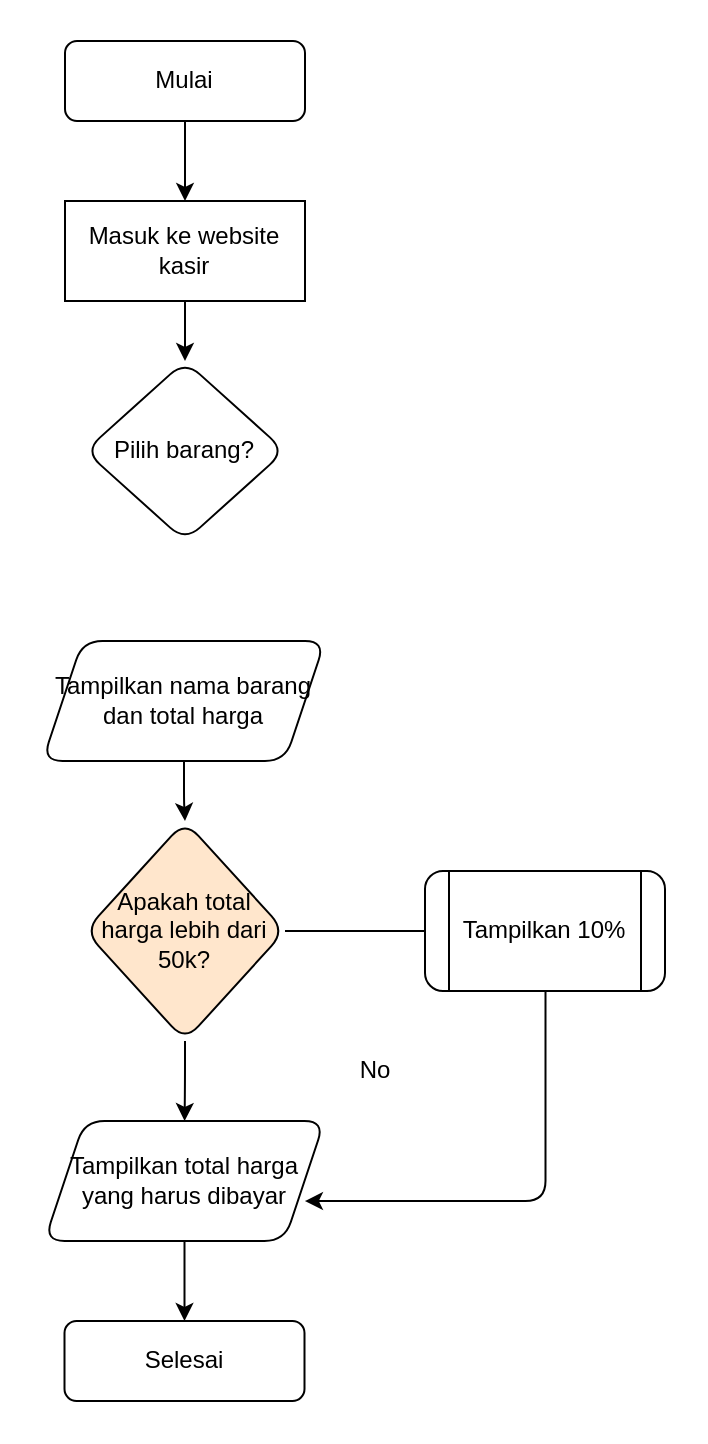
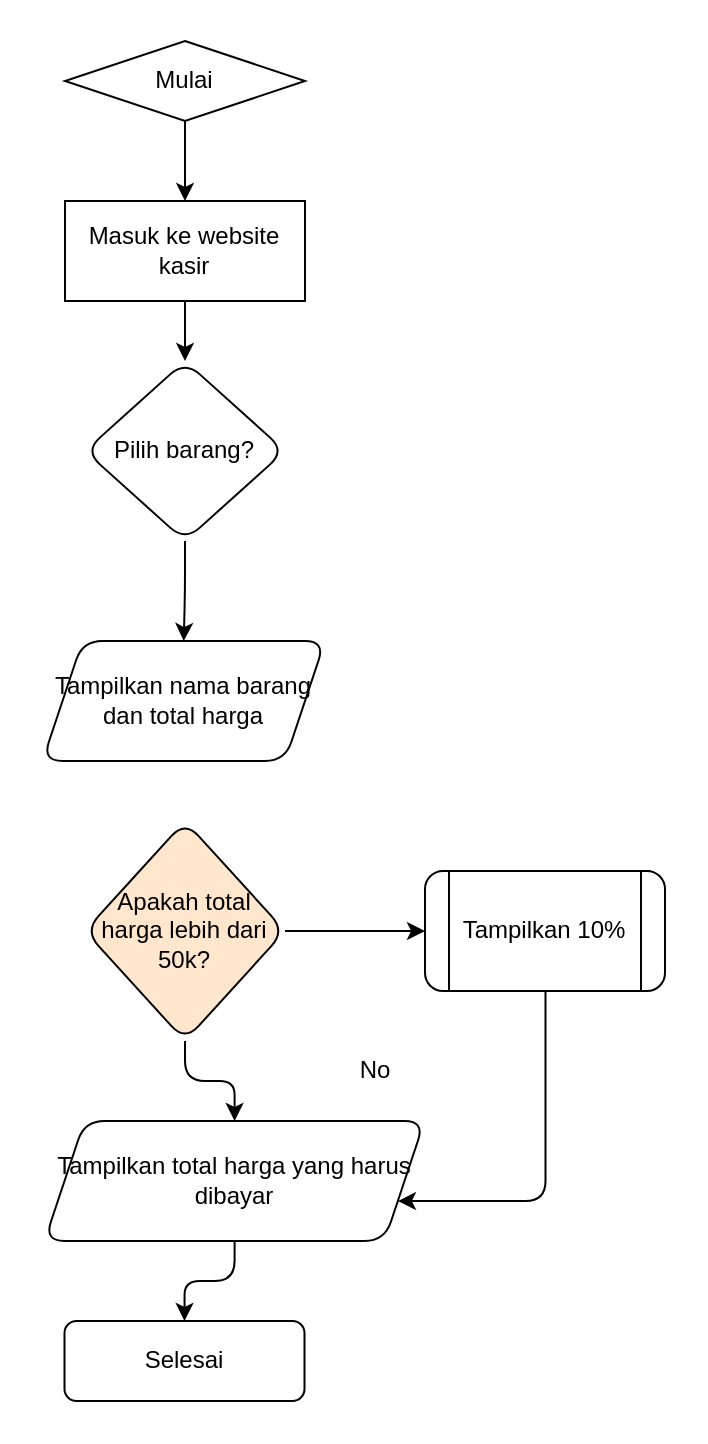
node "Mulai": shape rounded rectangle -> diamond
edge "Pilih barang?" -> "Tampilkan nama barang dan total harga": added
edge "Tampilkan nama barang dan total harga" -> "Apakah total harga lebih dari 50k?": removed
edge "Apakah total harga lebih dari 50k?" -- "Tampilkan 10%": arrowhead none -> classic
node "Tampilkan total harga yang harus dibayar": size 280x120 -> 380x120
